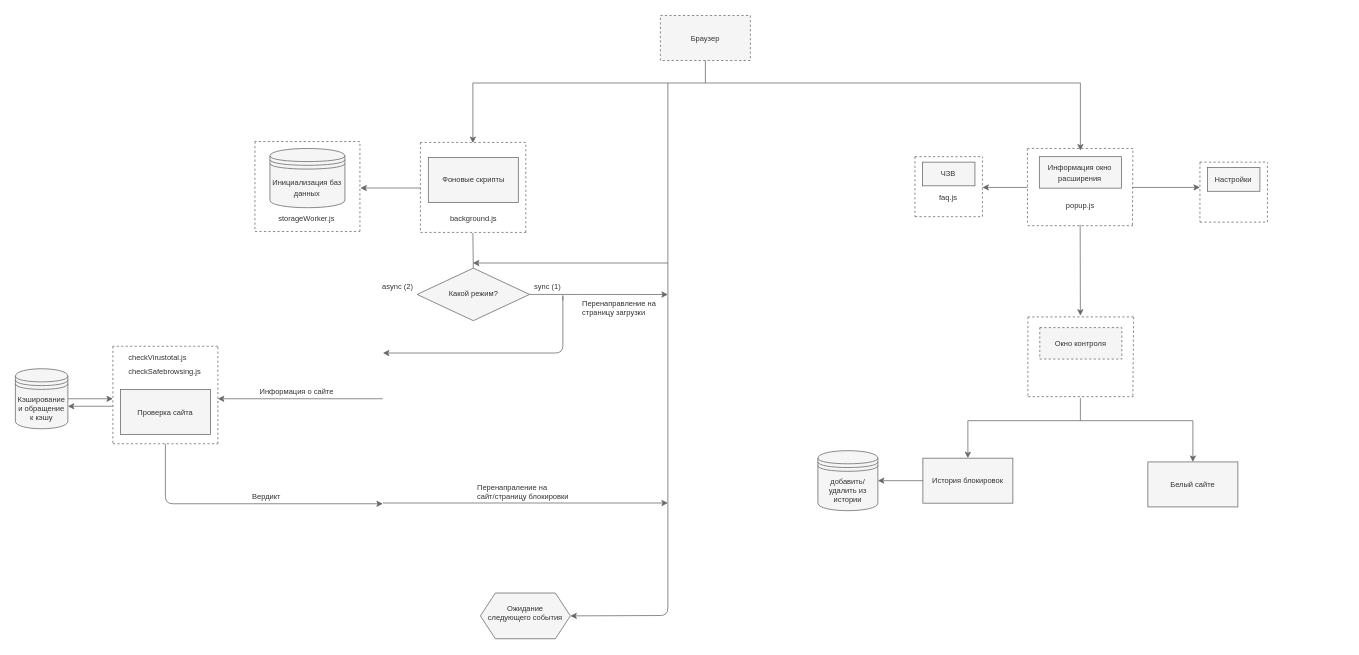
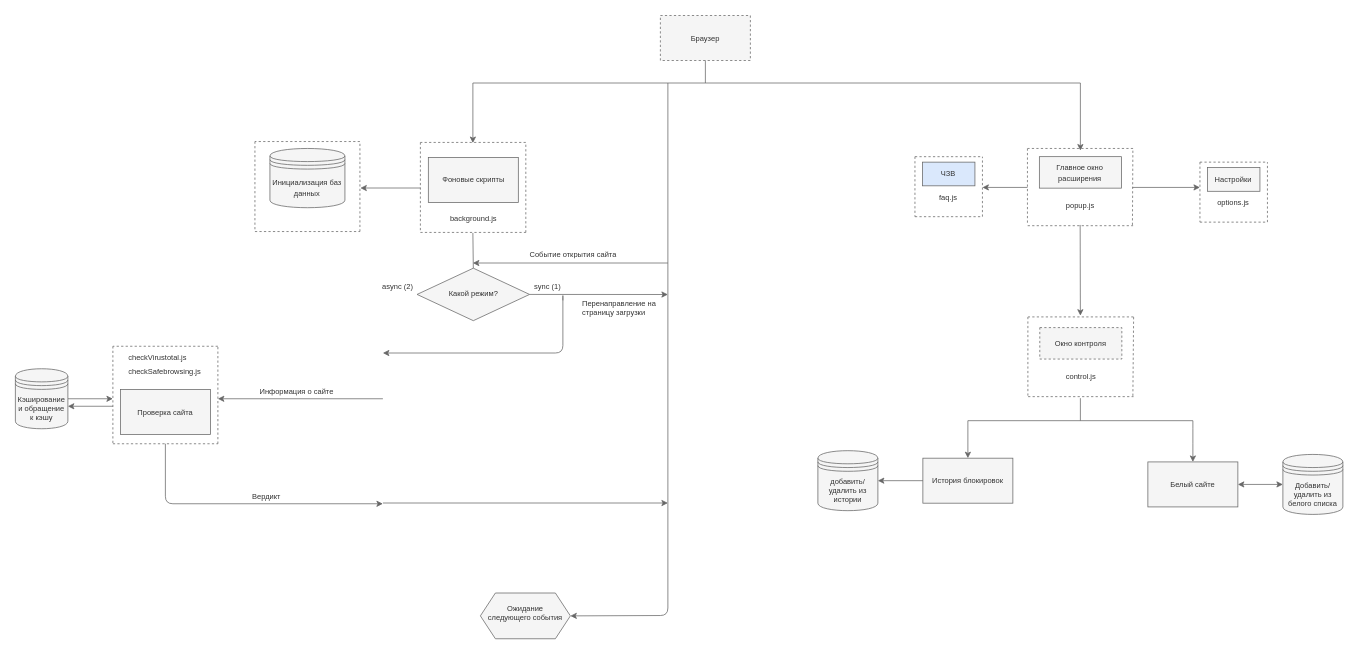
node "Информация окно расширения": label "Информация окно расширения" -> "Главное окно расширения"
node "ЧЗВ": fillcolor #f5f5f5 -> #dae8fc
node "options.js": added
node "storageWorker.js": removed
node "Событие открытия сайта": added
node "control.js": added
edge "Белый сайте" -- "Добавить/удалить из белого списка": added
node "Добавить/удалить из белого списка": added
node "Перенапраление на сайт/страницу блокировки": removed
